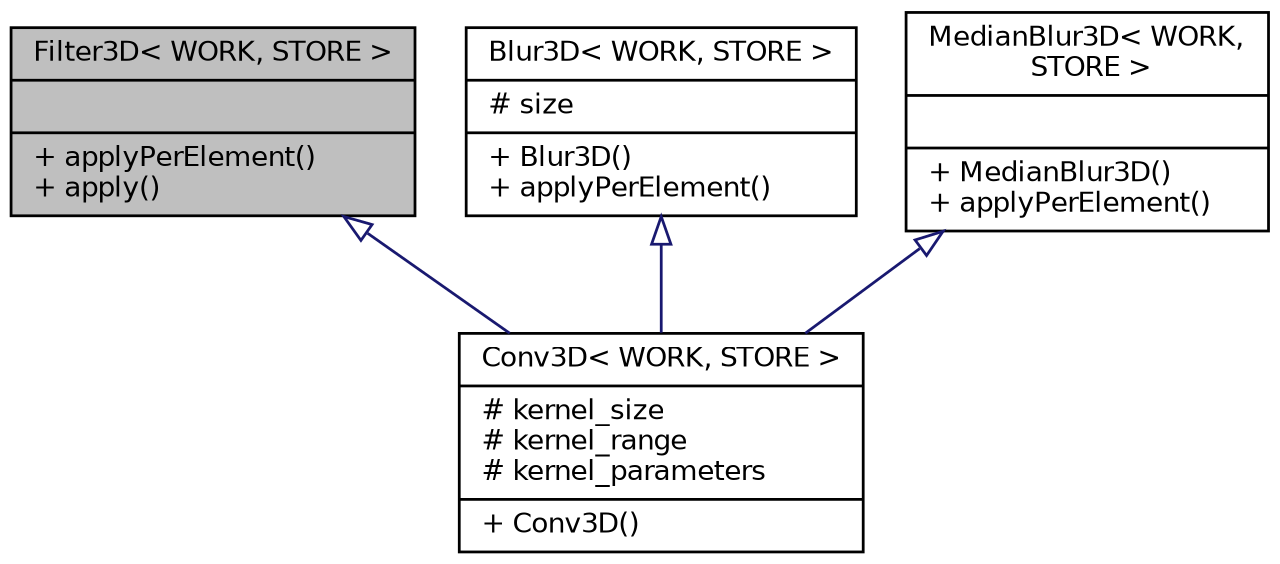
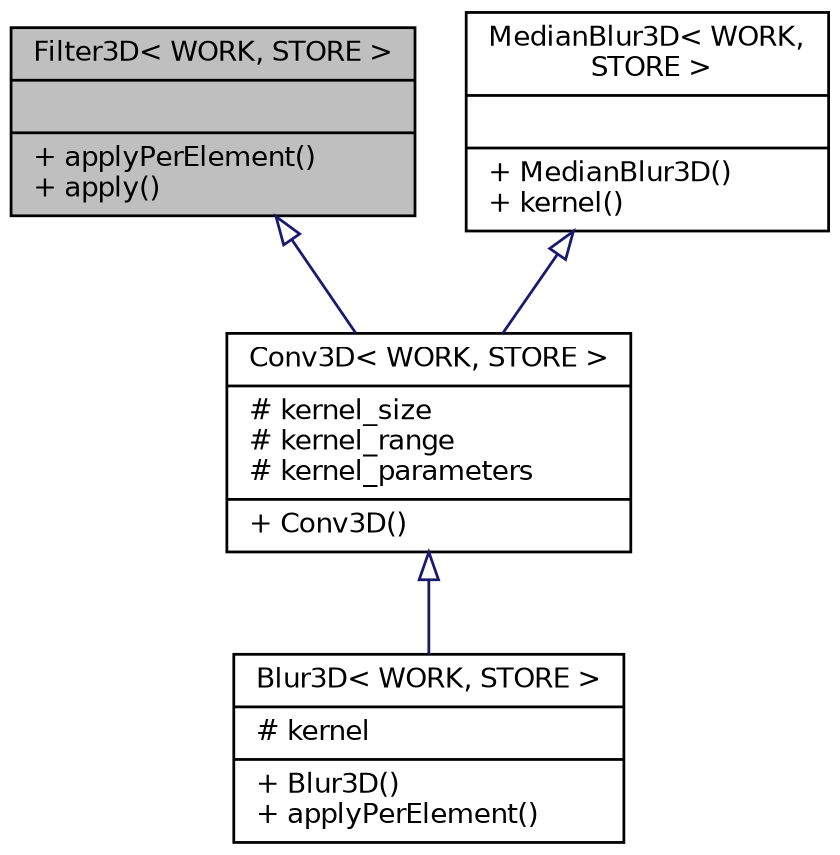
node "Blur3D< WORK, STORE >": text "# size" -> "# kernel"
node "MedianBlur3D< WORK,": text "+ applyPerElement()" -> "+ kernel()"
edge "Conv3D< WORK, STORE >" -> "Blur3D< WORK, STORE >": reversed
